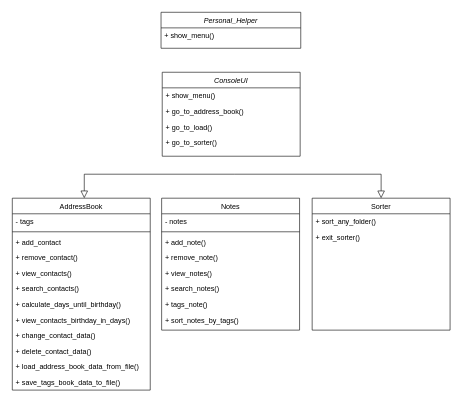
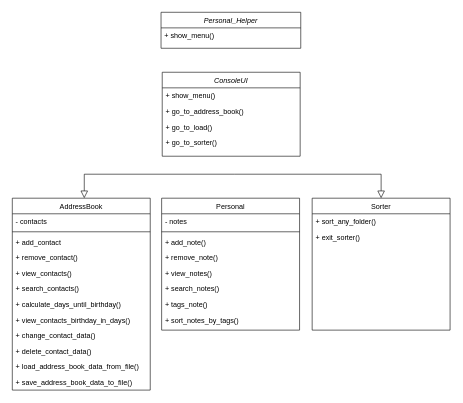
node "Notes": label "Notes" -> "Personal"
node "- tags": label "- tags" -> "- contacts"
node "+ save_tags_book_data_to_file()": label "+ save_tags_book_data_to_file()" -> "+ save_address_book_data_to_file()"
